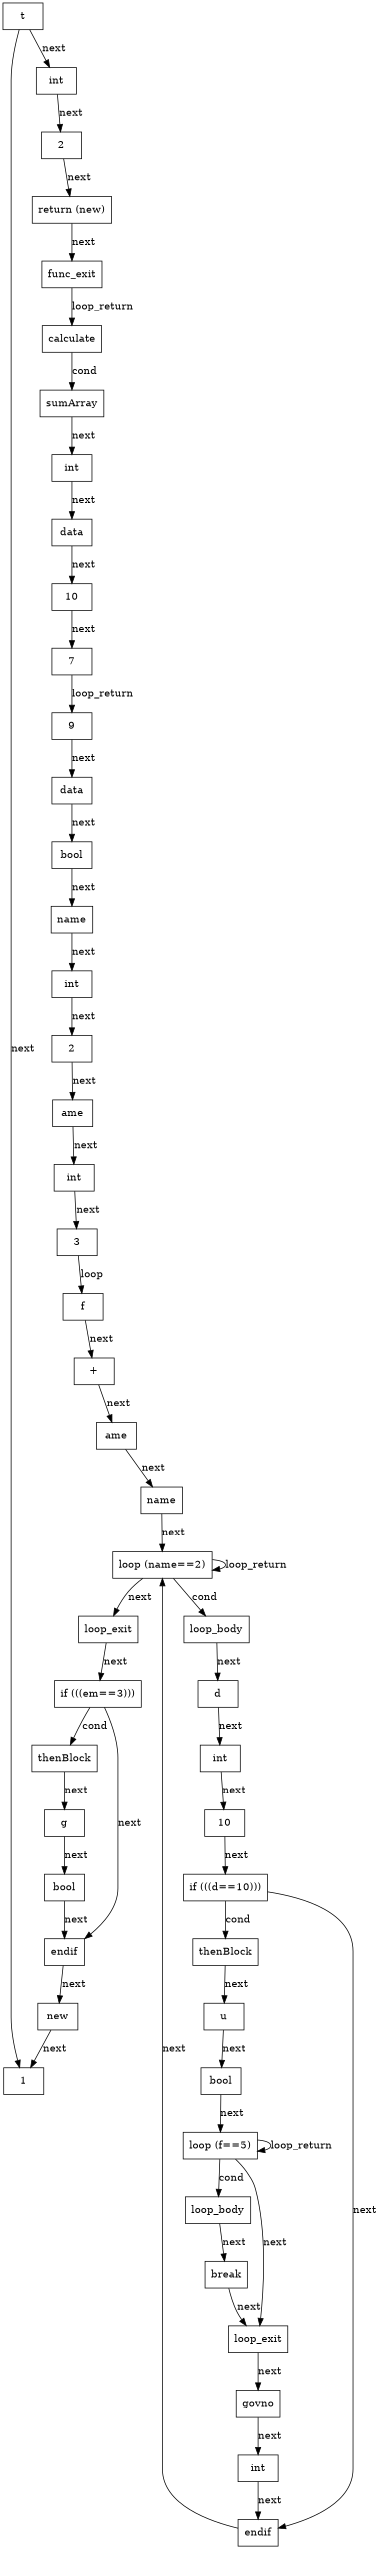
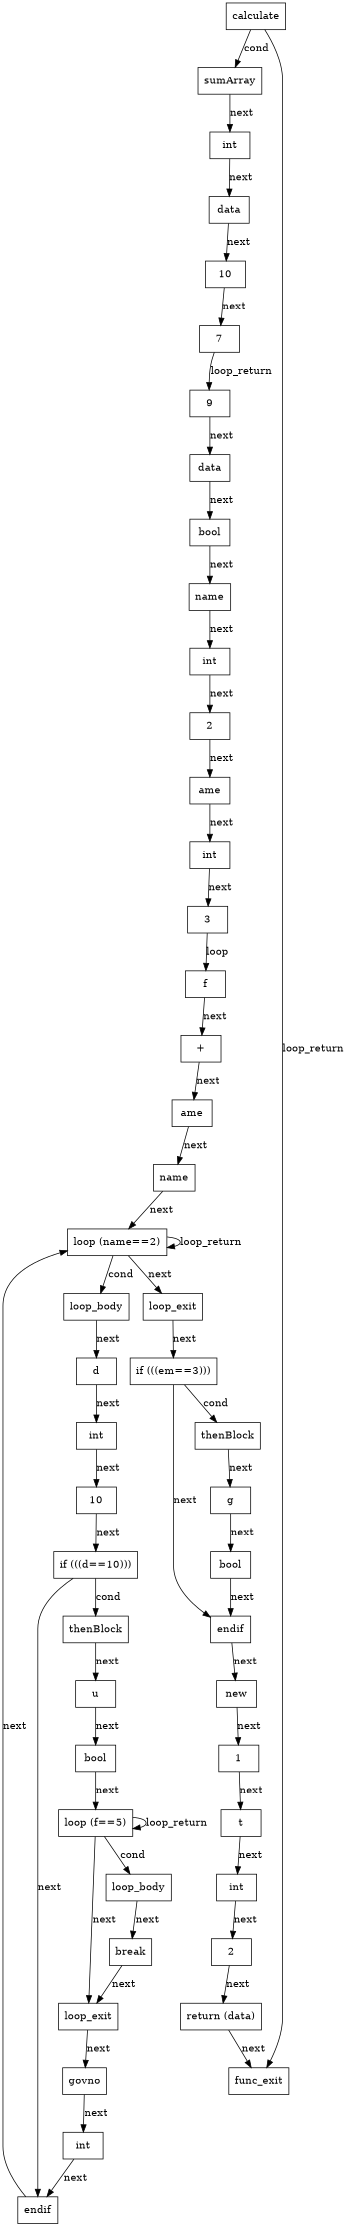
node "return (new)": label "return (new)" -> "return (data)"
edge "func_exit" -> "calculate": reversed
edge "t" -> "1": reversed
